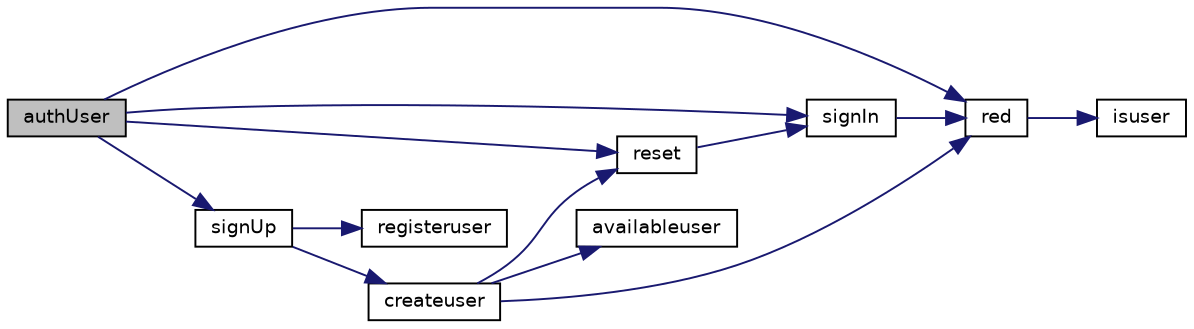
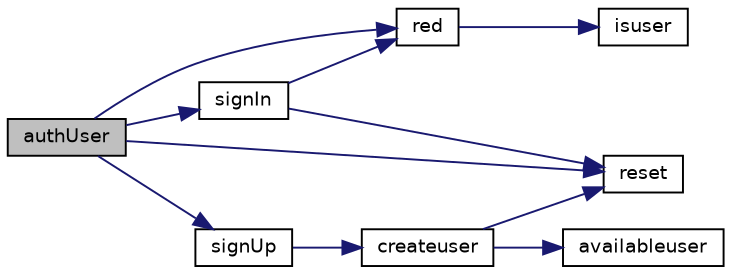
edge "reset" -> "signIn": reversed
node "registeruser": removed
edge "createuser" -> "red": removed
